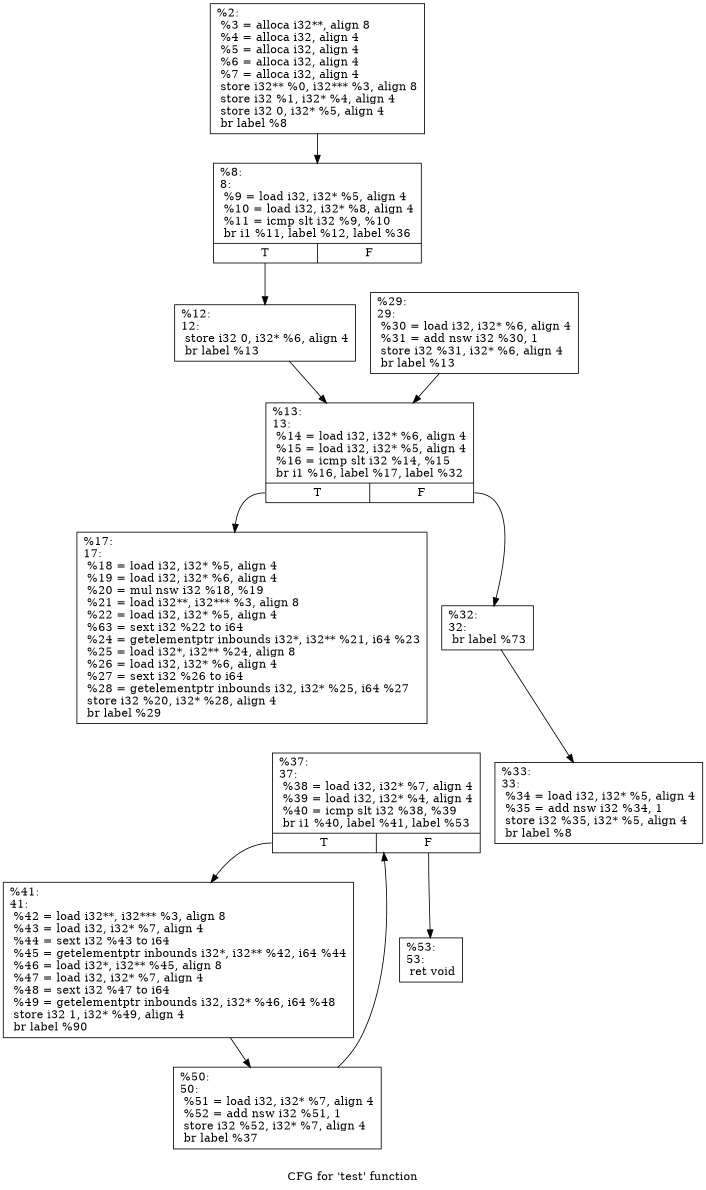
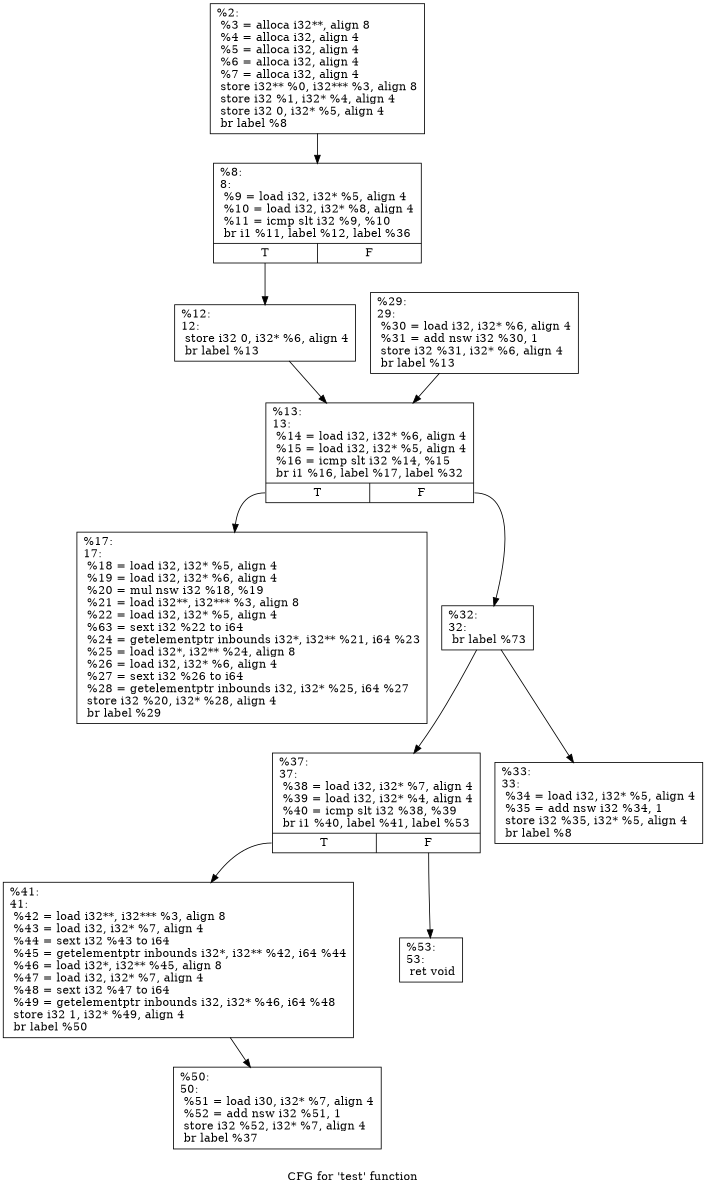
edge "%50:" -> "%37:": now "%32:" -> "%37:"
node "%41:": text "br label %90" -> "br label %50"
node "%50:": text "%51 = load i32, i32* %7, align 4" -> "%51 = load i30, i32* %7, align 4"
